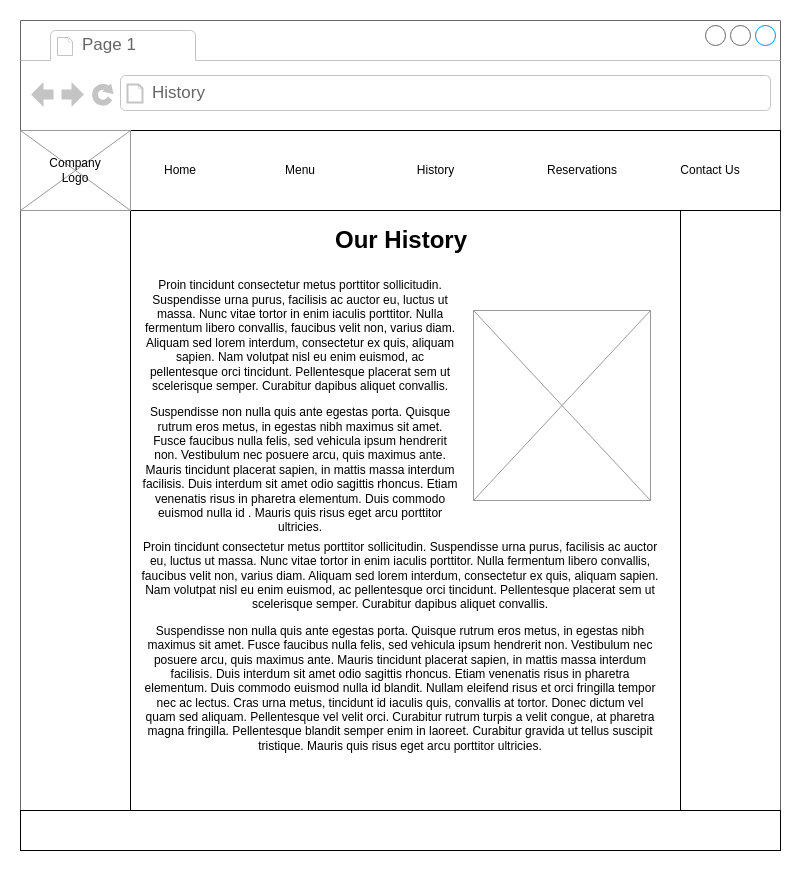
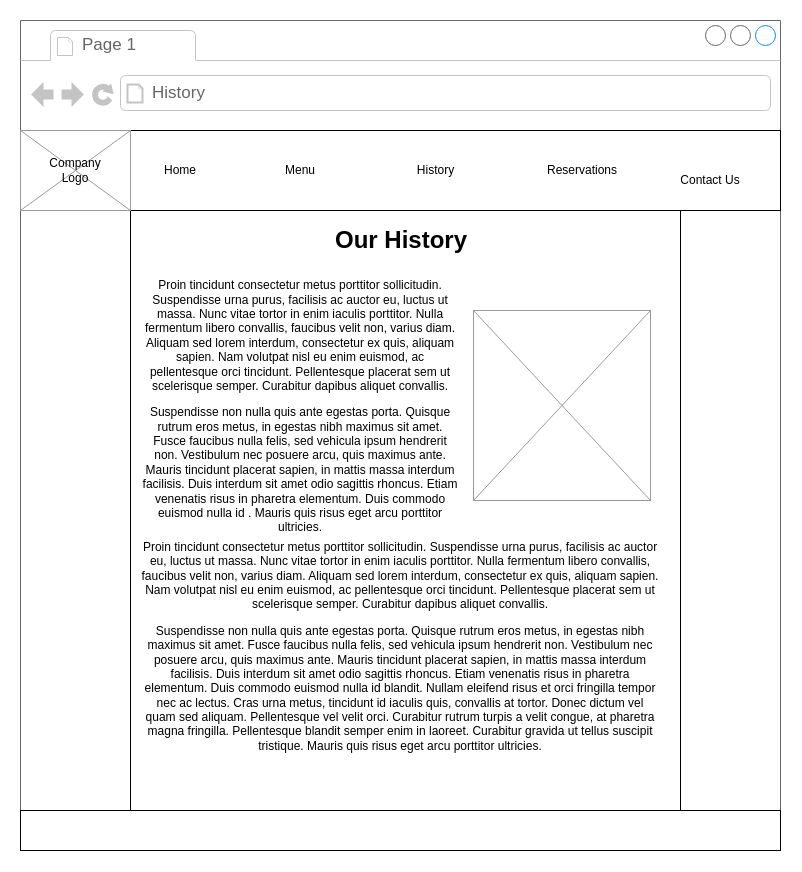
node "Contact Us": moved (711, 171) -> (711, 181)
